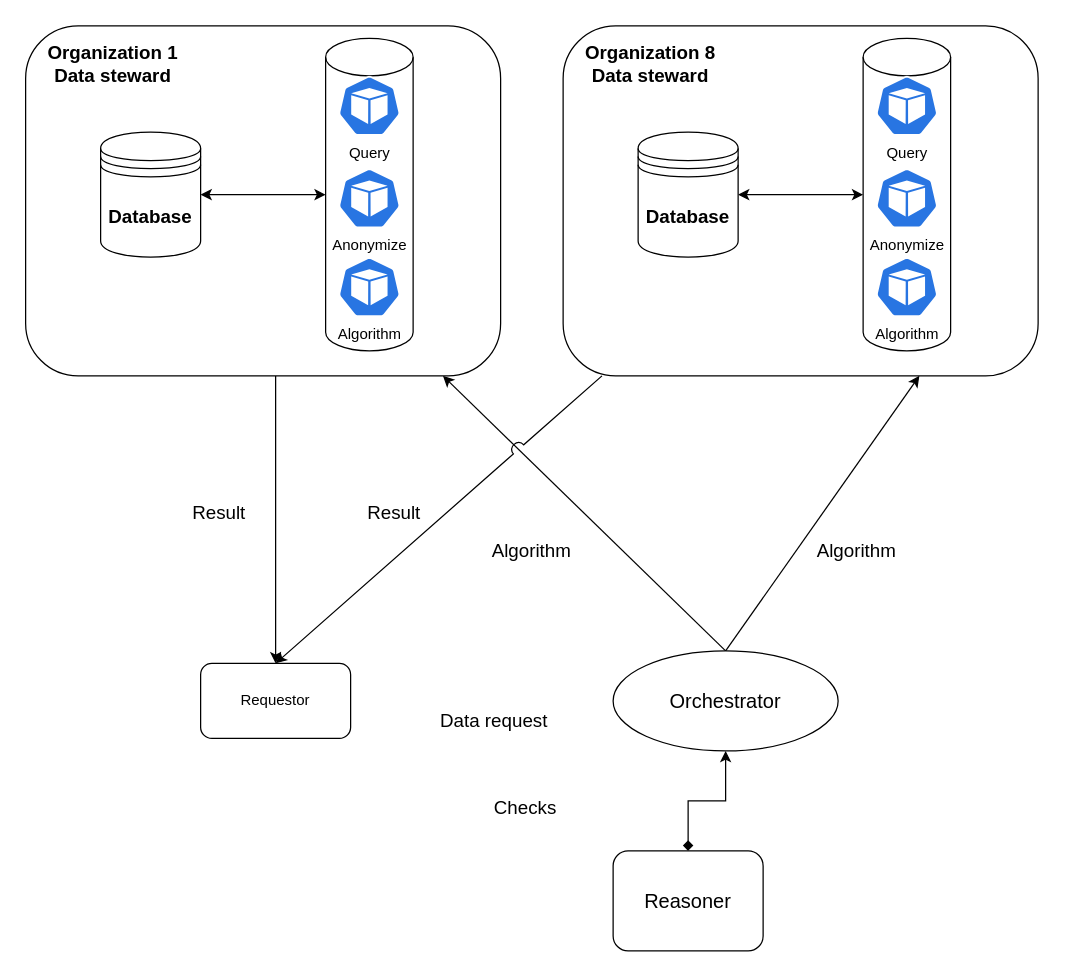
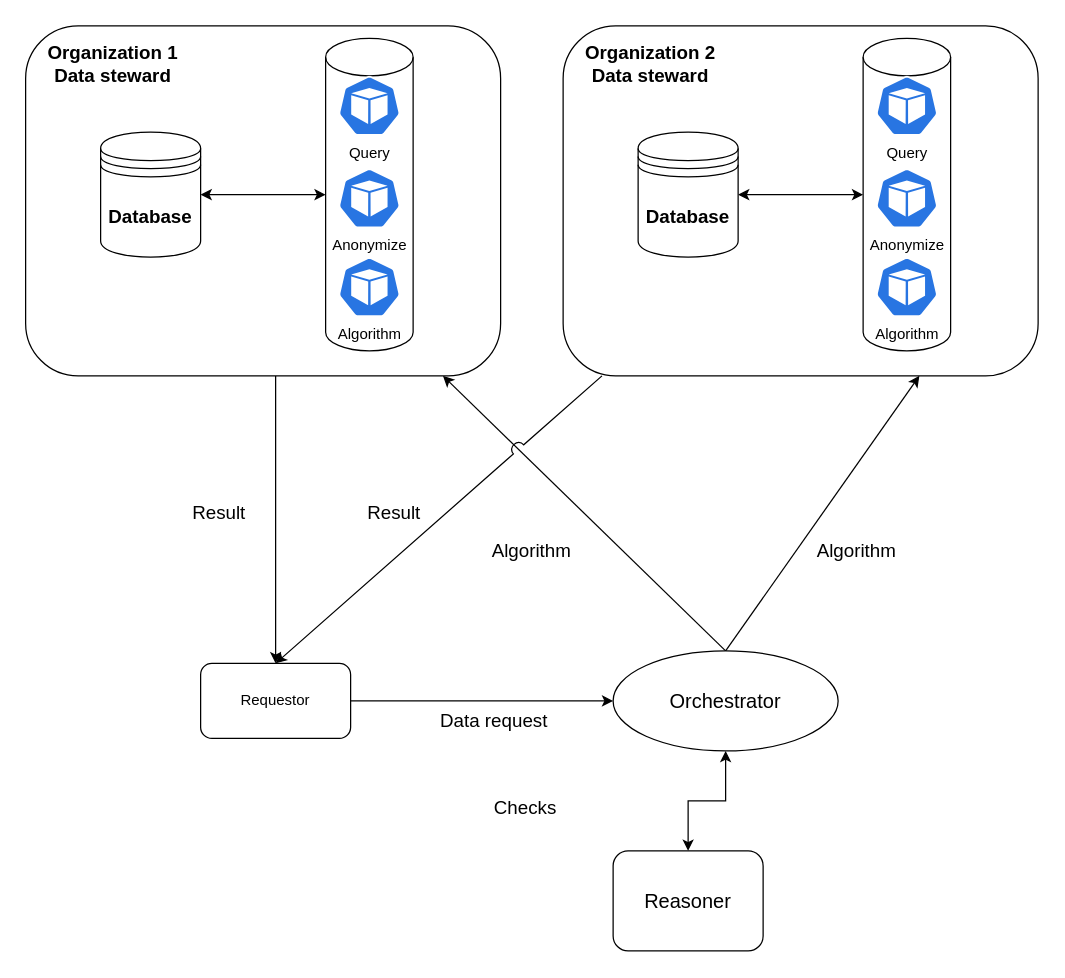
node "Organization 8 Data steward": label "Organization 8 Data steward" -> "Organization 2 Data steward"
edge "Requestor" -> "Orchestrator": added
edge "Orchestrator" -- "Reasoner": arrowhead diamond -> classic
